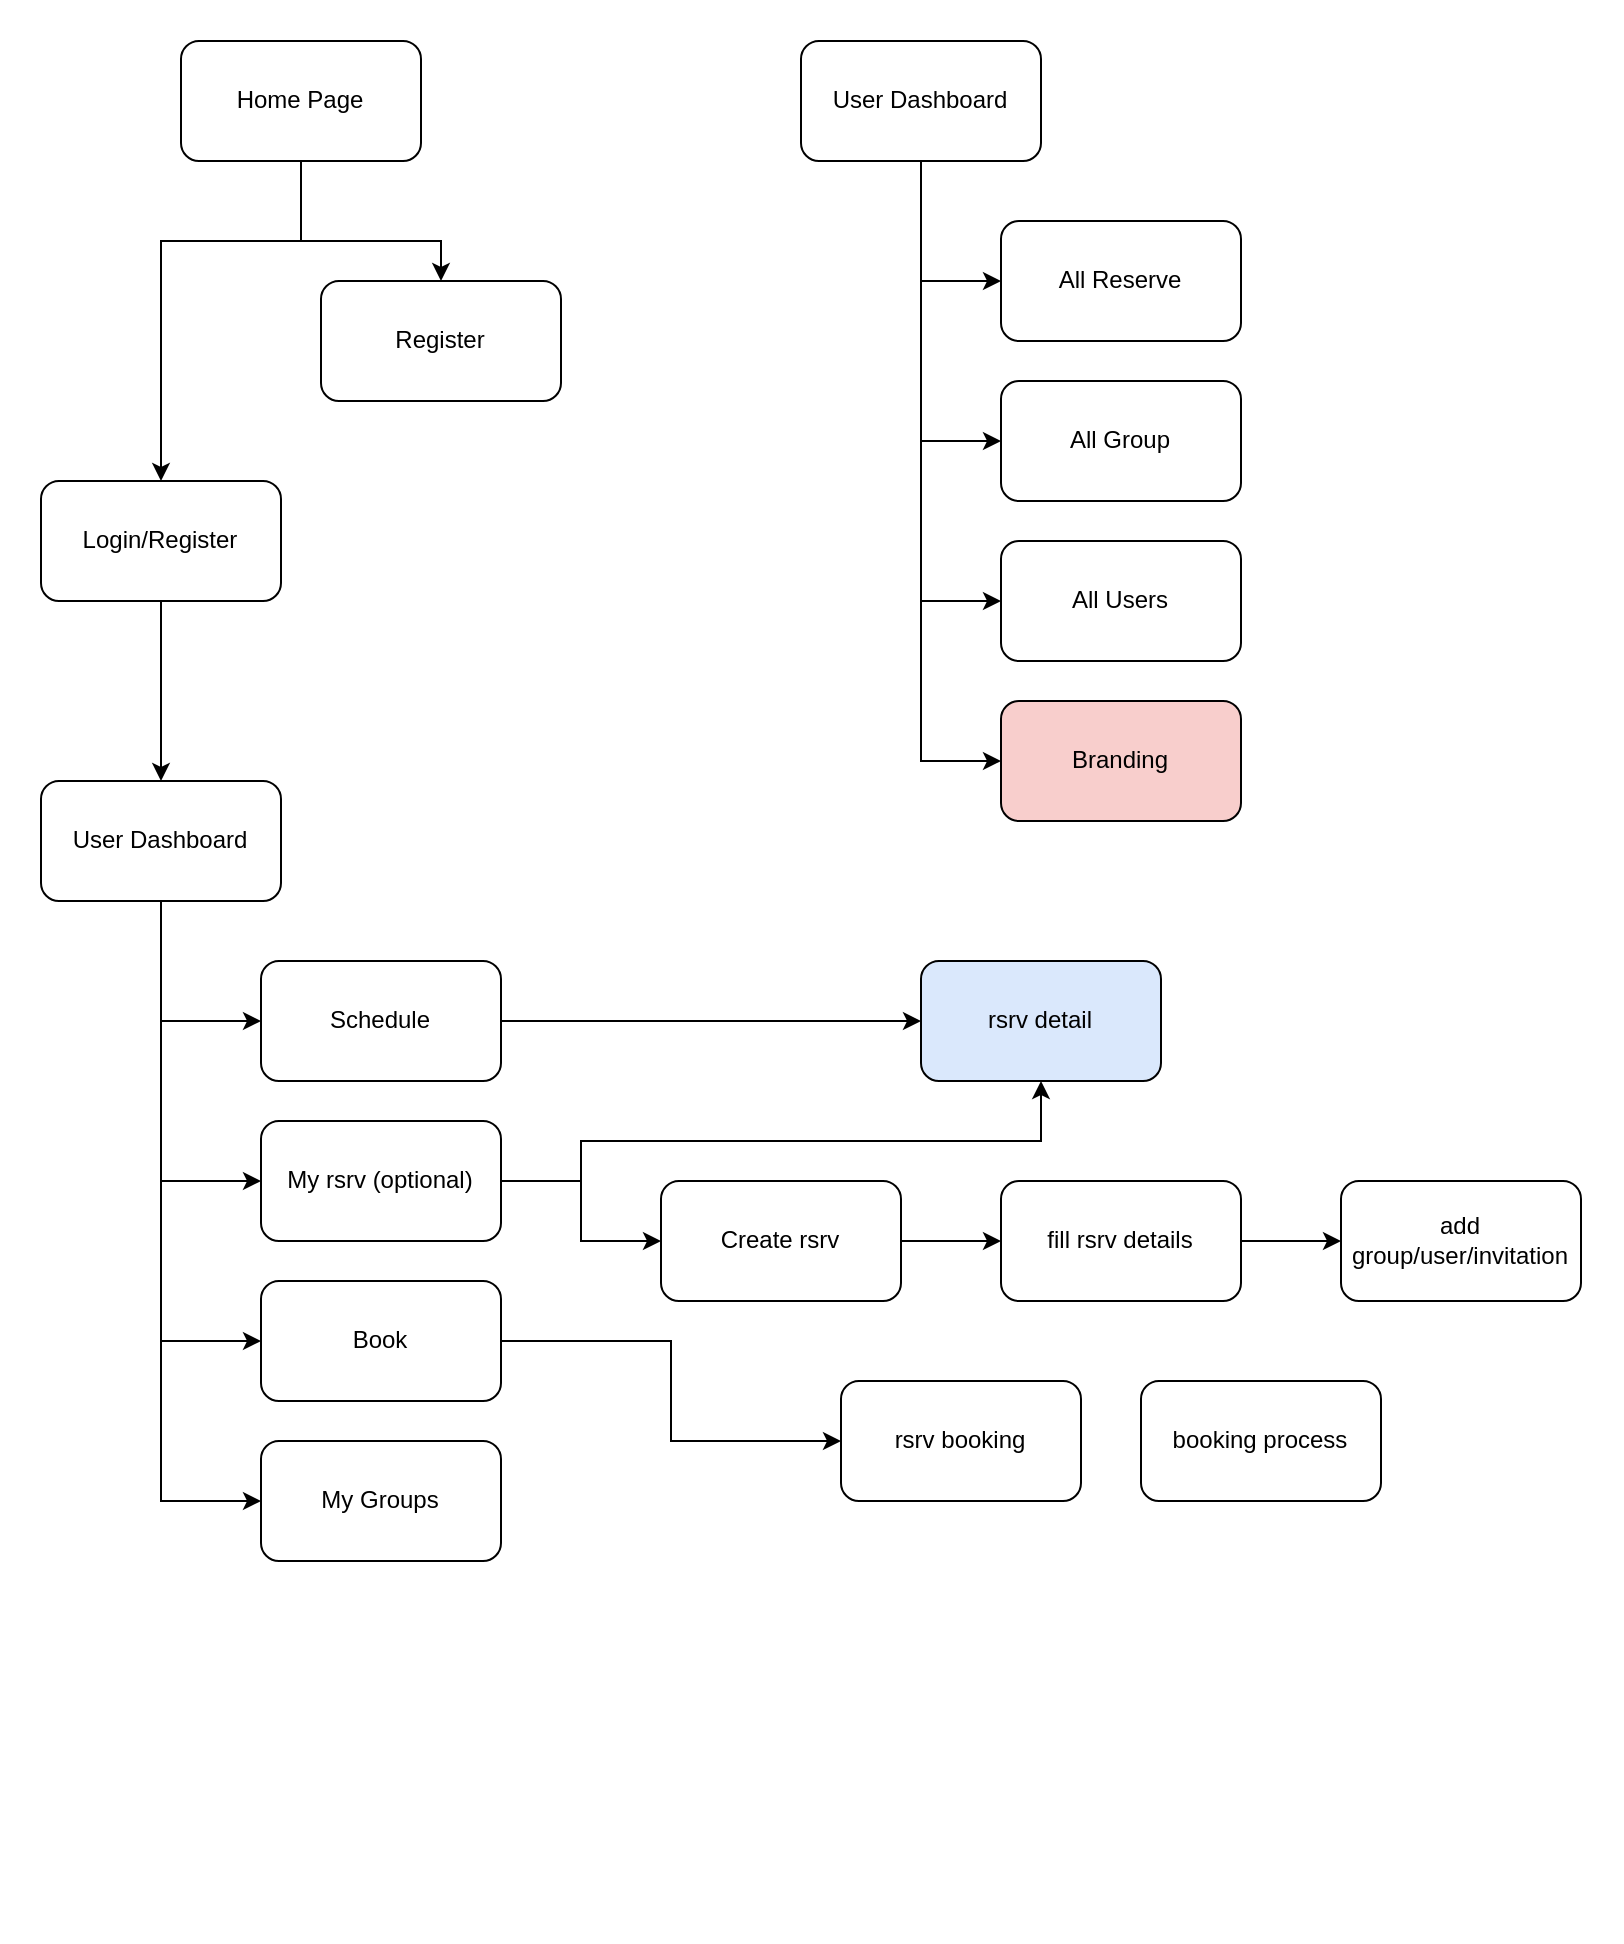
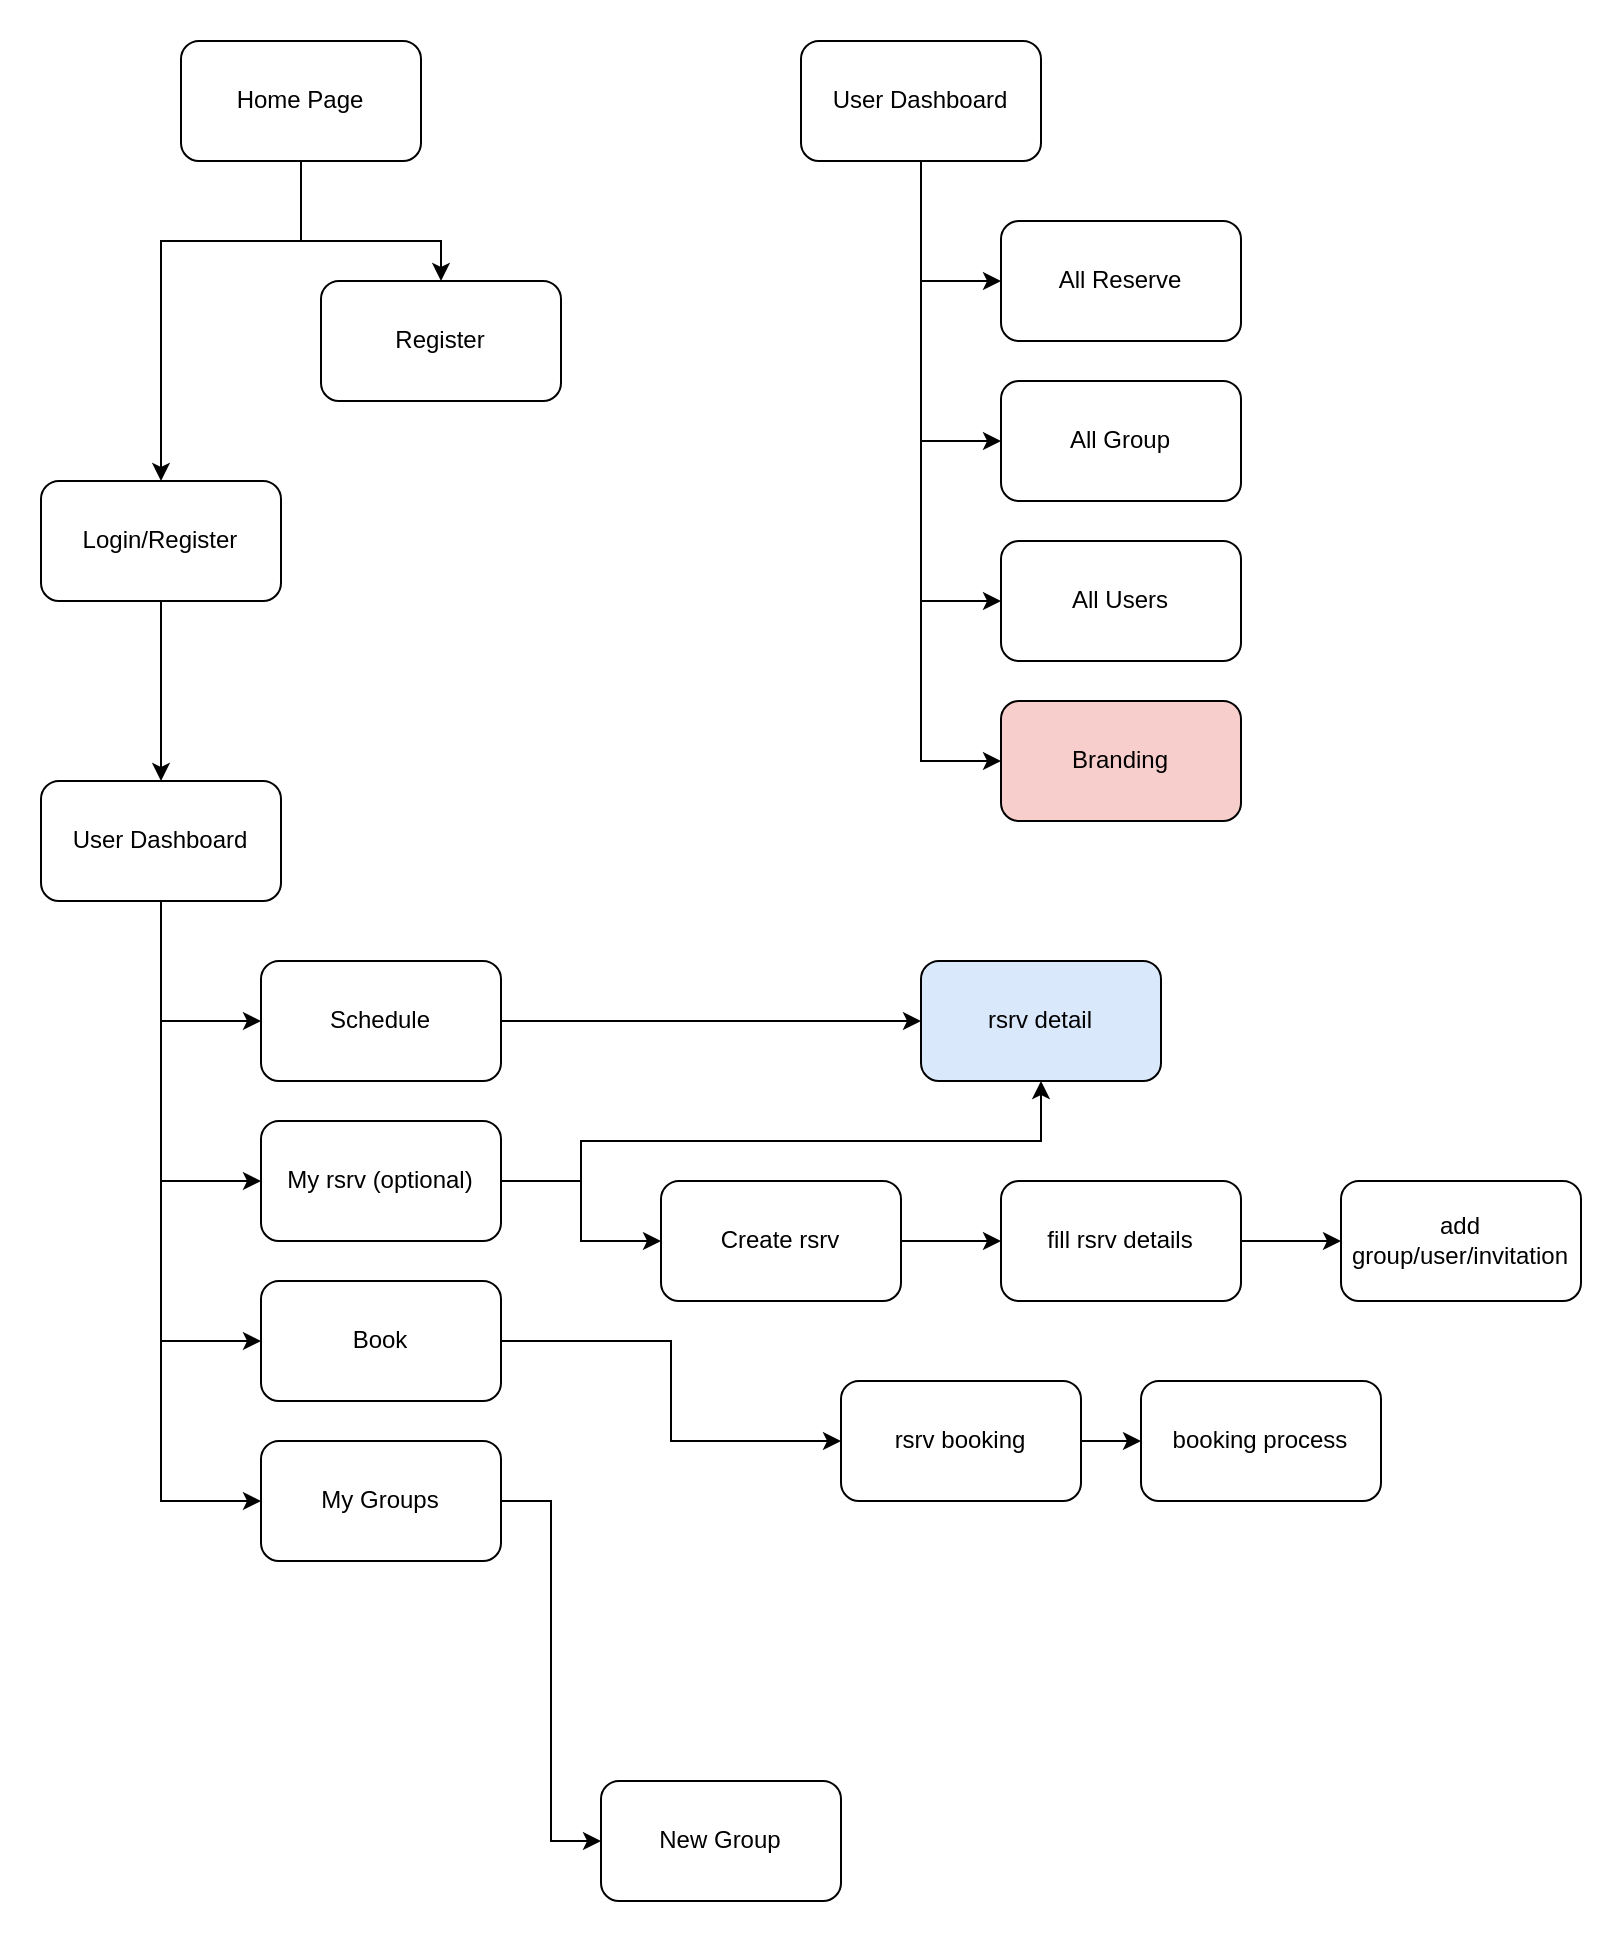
edge "rsrv booking" -> "booking process": added
edge "My Groups" -> "New Group": added
node "New Group": added
